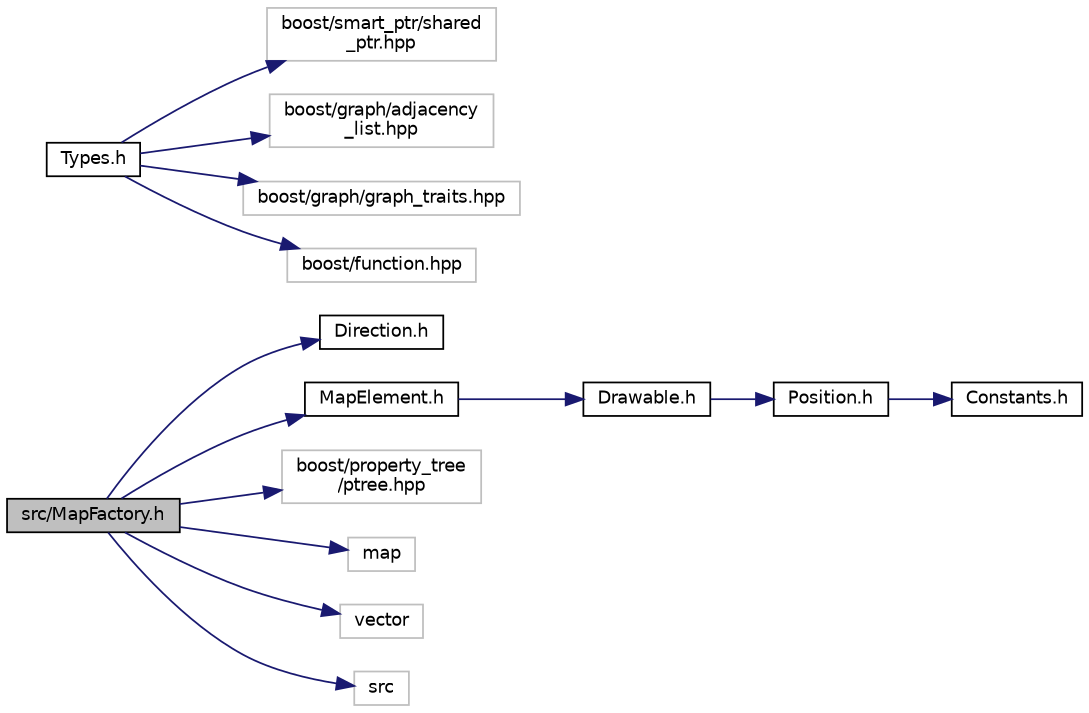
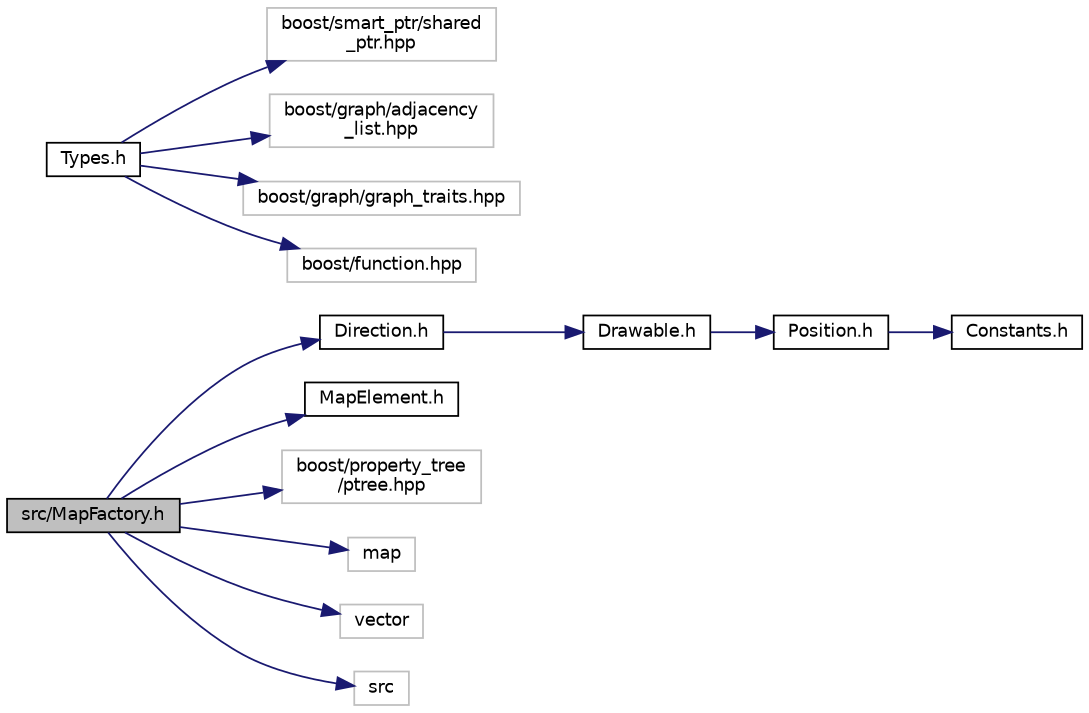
edge "MapElement.h" -> "Drawable.h": now "Direction.h" -> "Drawable.h"
